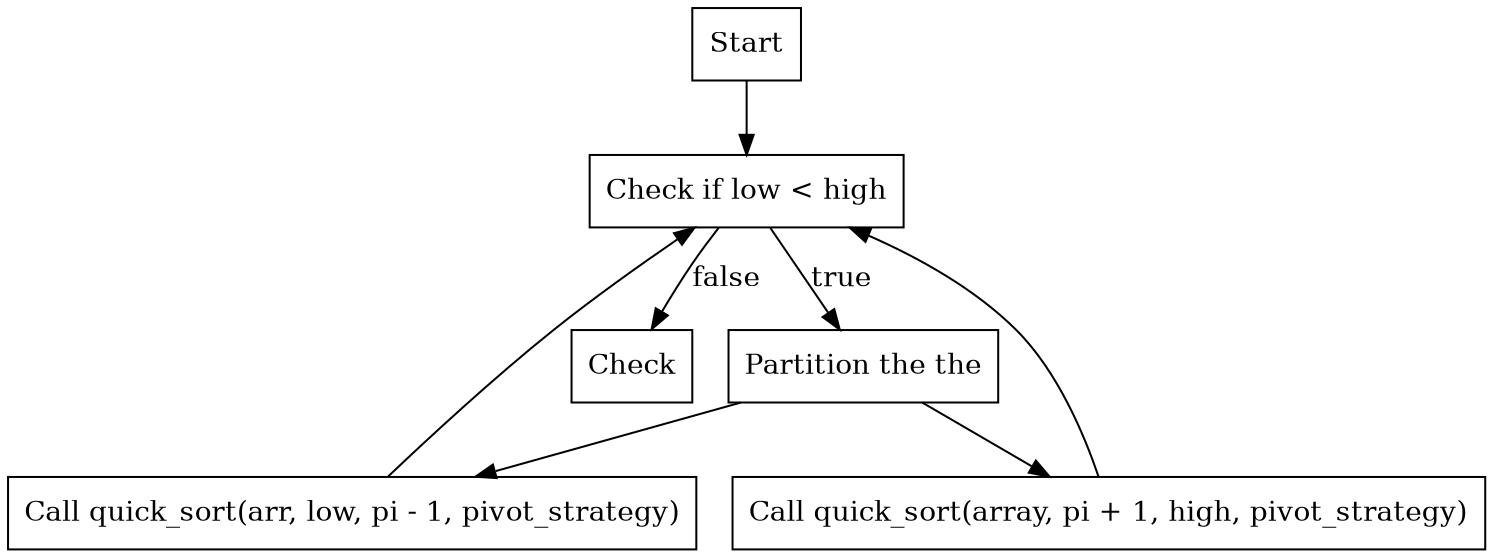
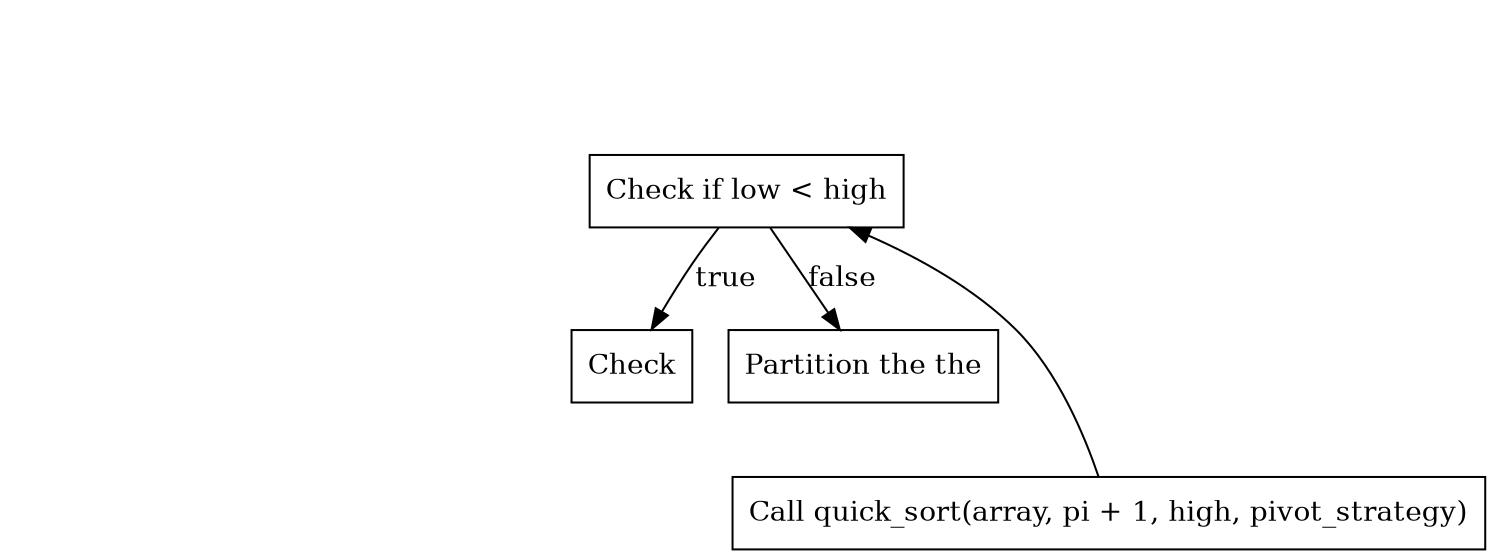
node "Start": removed
edge "Check if low < high" -> "Check": label "false" -> "true"
edge "Check if low < high" -> "Partition the the": label "true" -> "false"
edge "Partition the the" -> "Call quick_sort(array, pi + 1, high, pivot_strategy)": removed
node "Call quick_sort(arr, low, pi - 1, pivot_strategy)": removed
